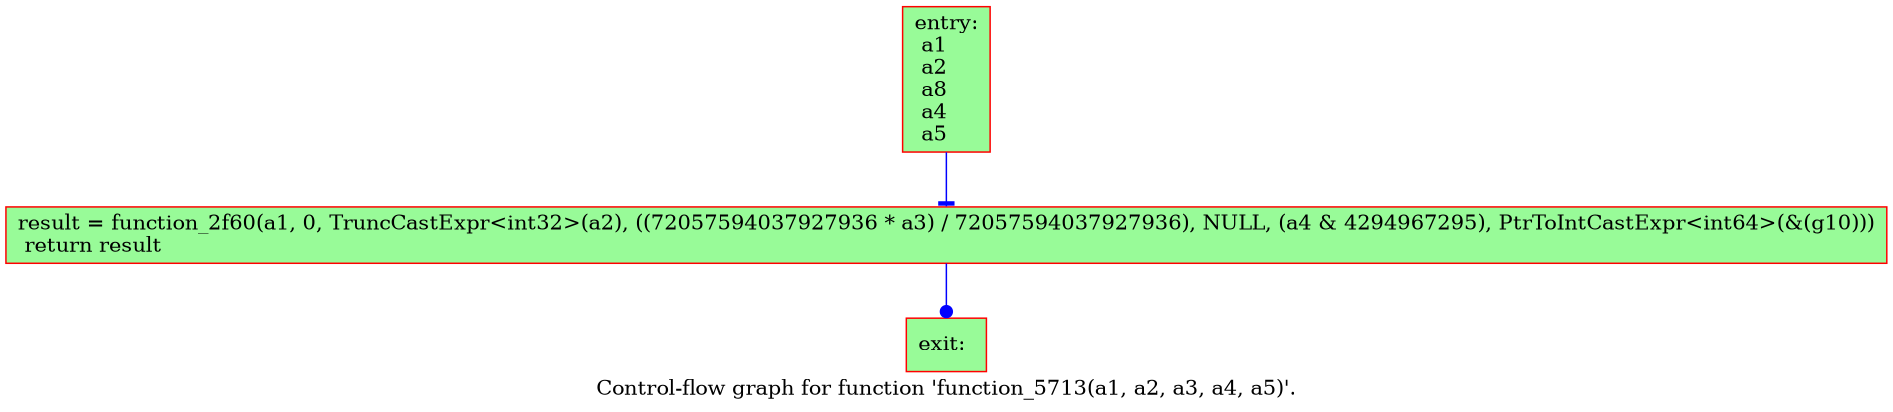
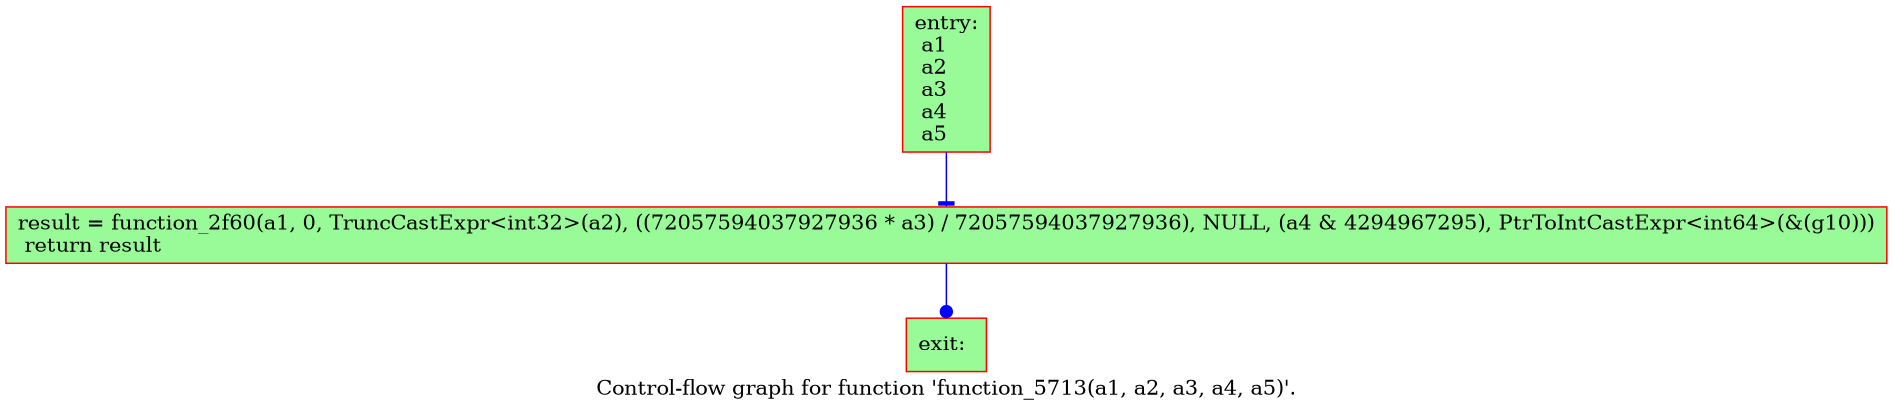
node "entry:": text "a8" -> "a3"
